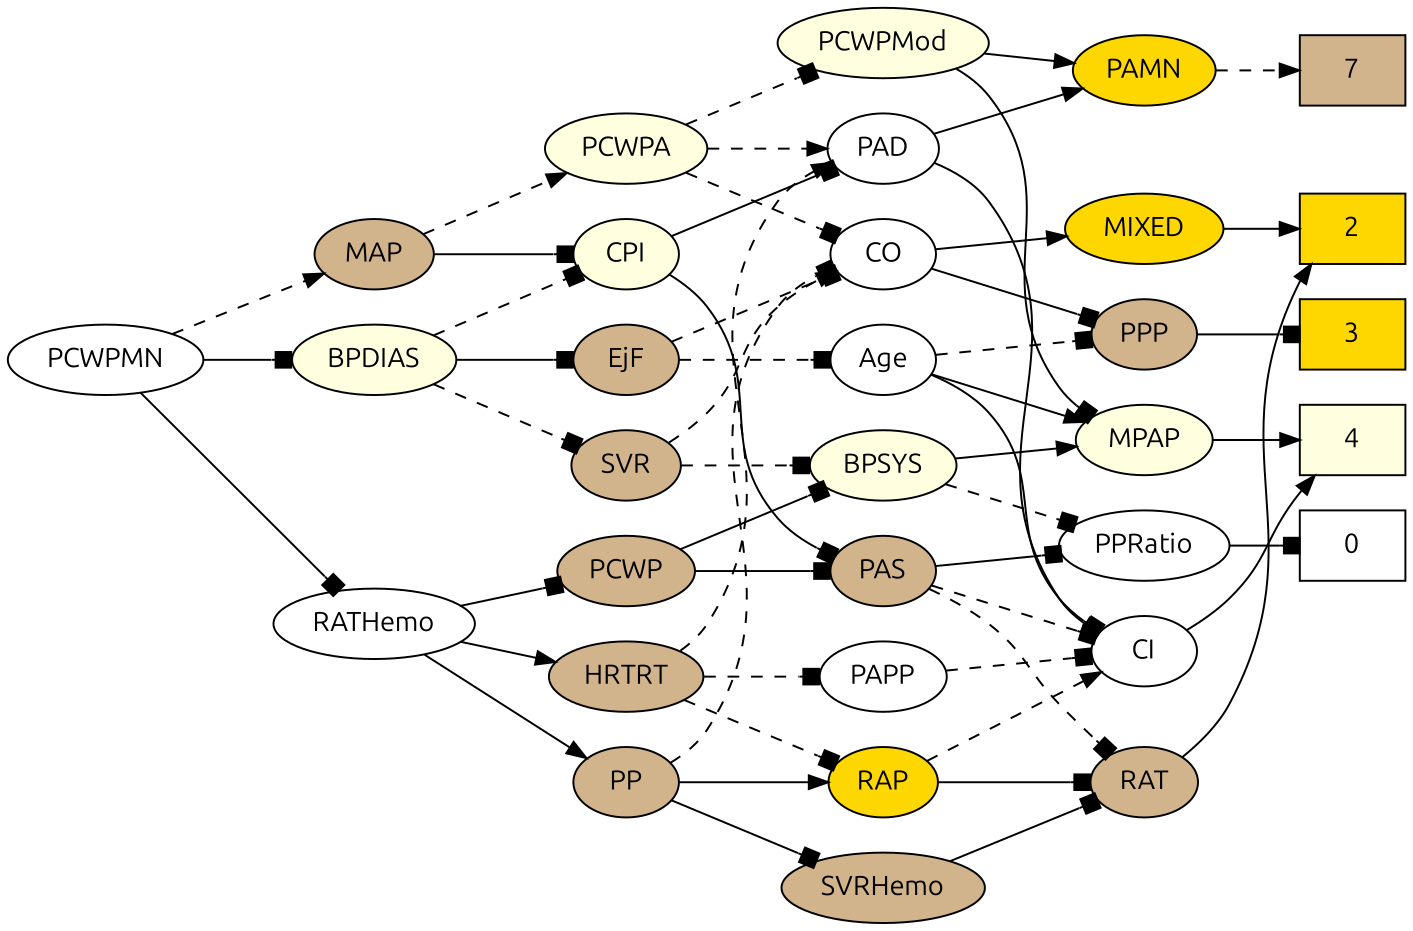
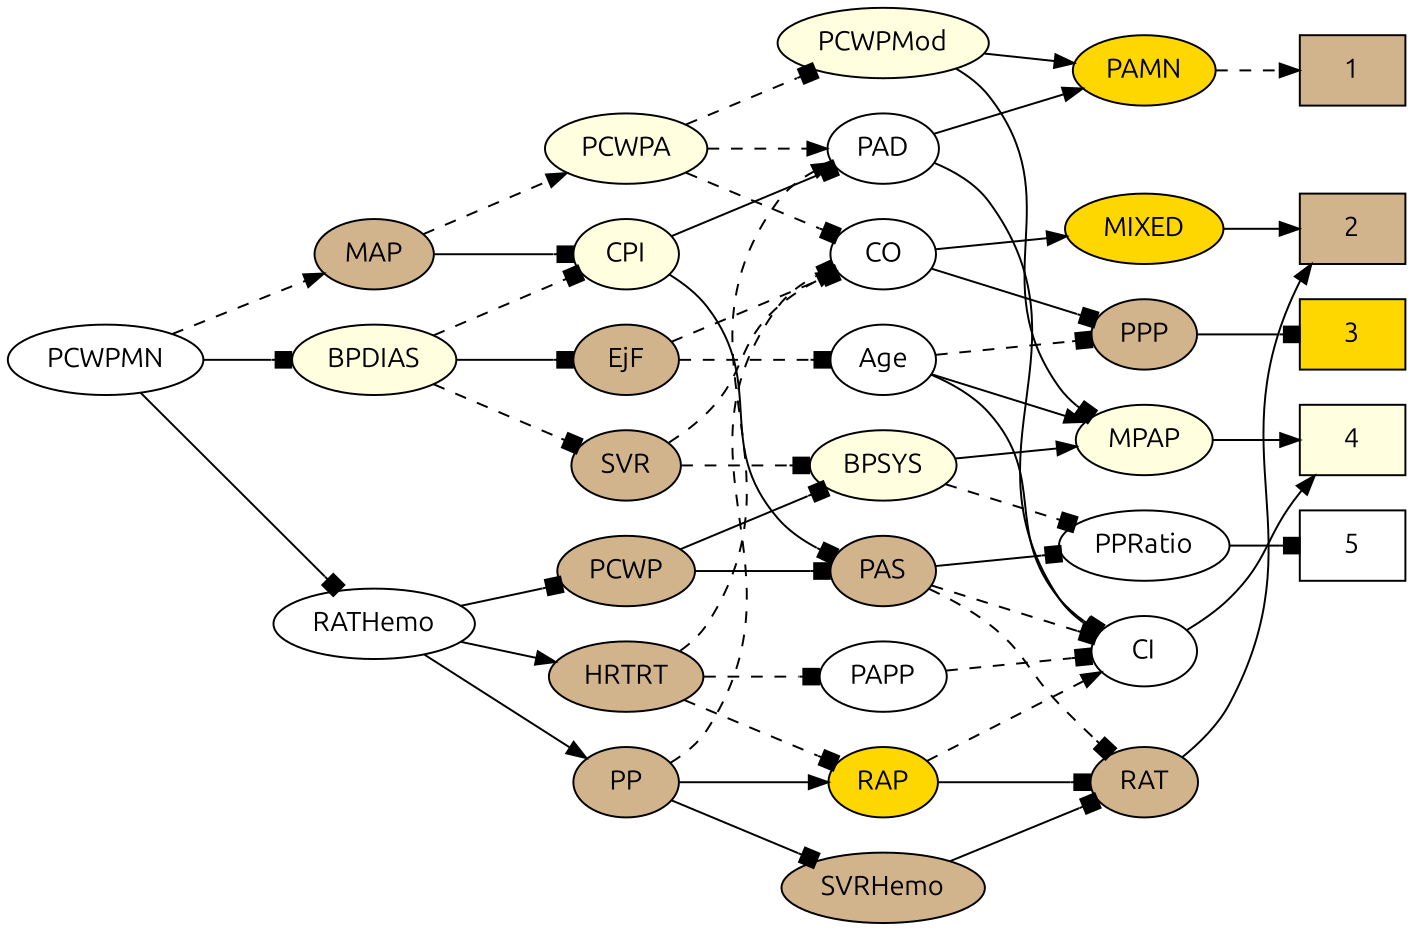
node "7": label "7" -> "1"
node "2": fillcolor gold -> tan
node "0": label "0" -> "5"
